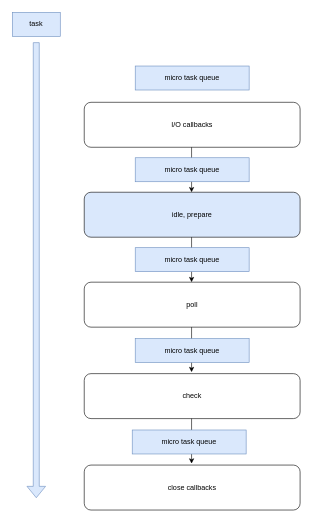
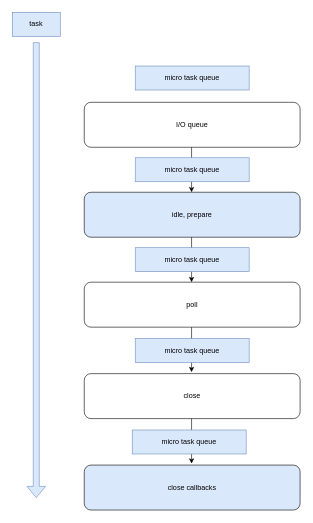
node "I/O callbacks": label "I/O callbacks" -> "I/O queue"
node "check": label "check" -> "close"
node "close callbacks": fillcolor #ffffff -> #dae8fc
